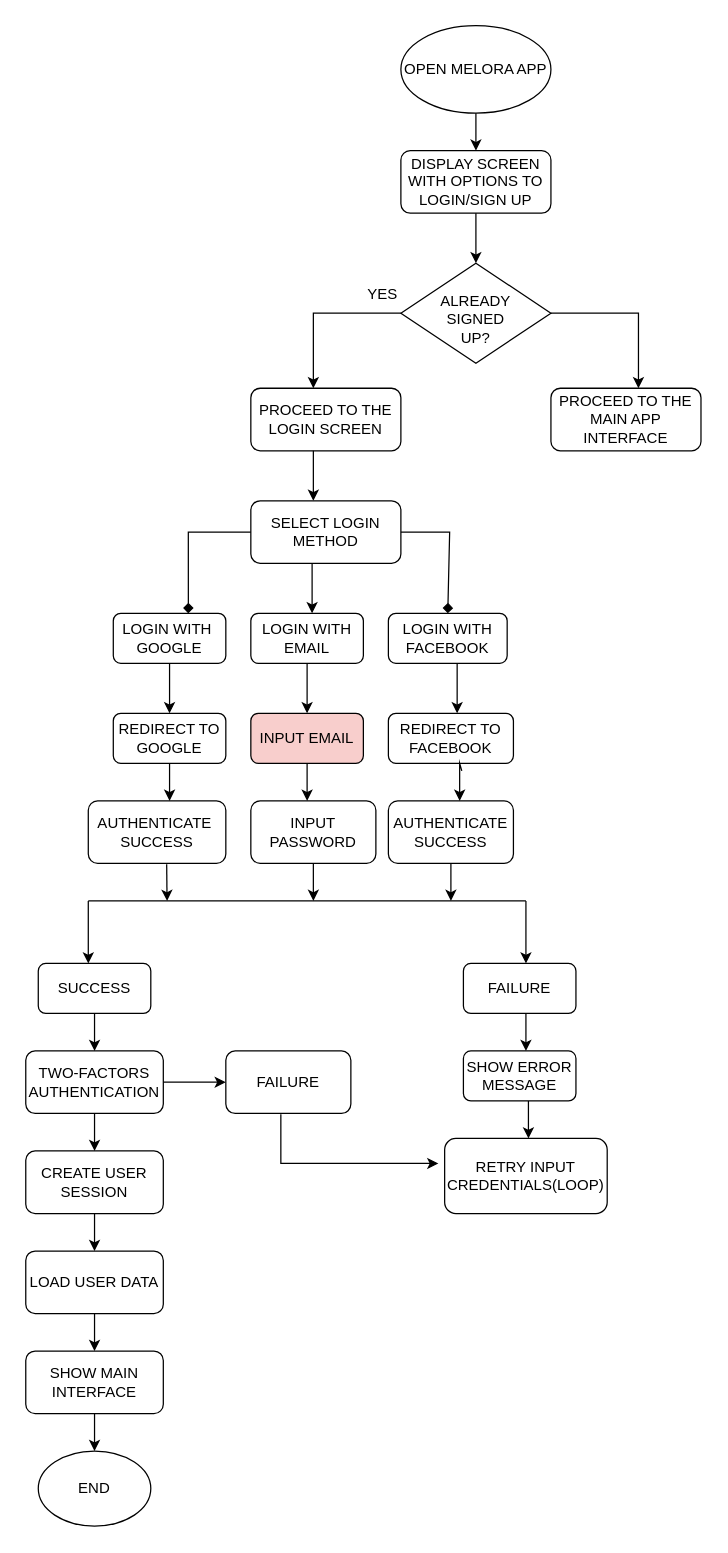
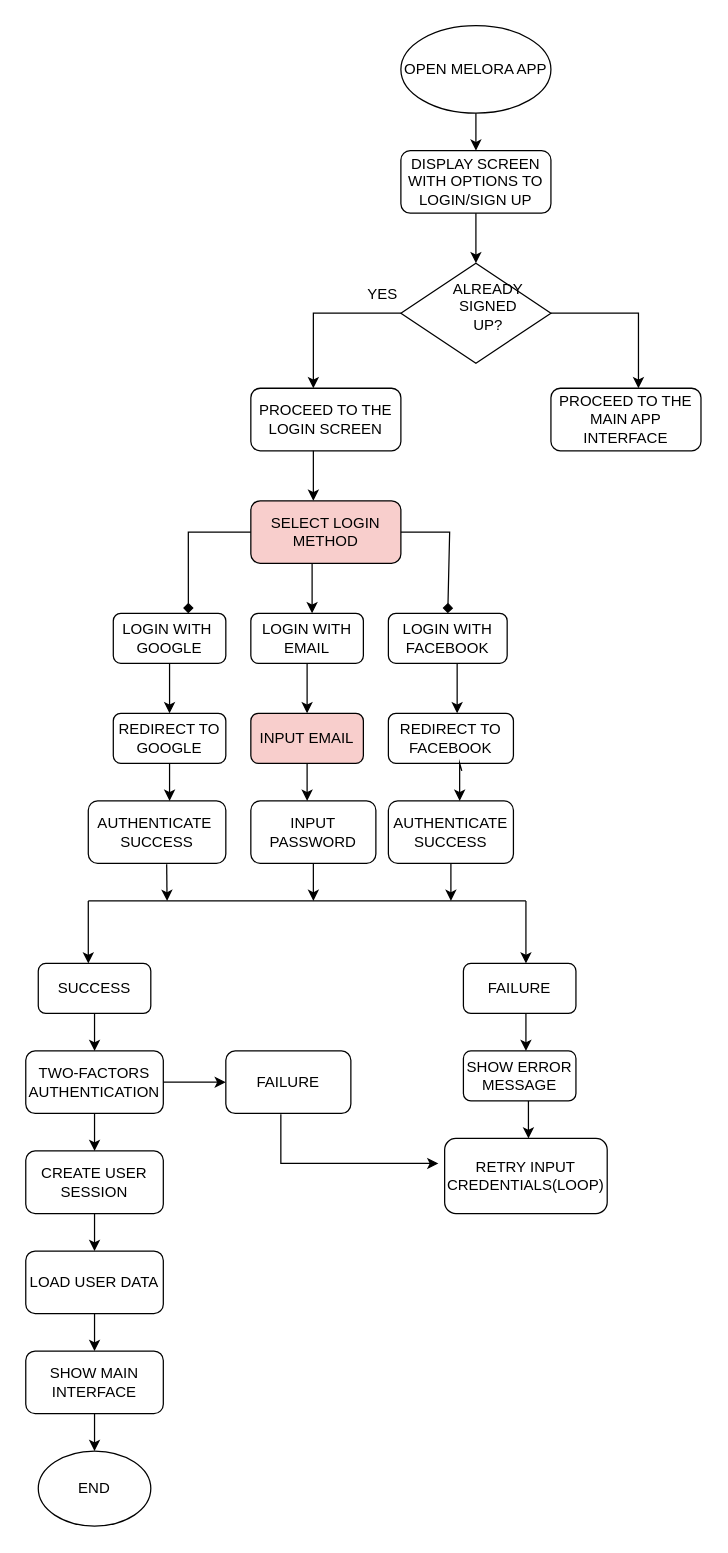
node "ALREADY SIGNED UP?": moved (476, 319) -> (488, 307)
node "SELECT LOGIN METHOD": fillcolor #ffffff -> #f8cecc
